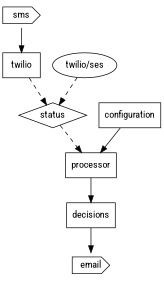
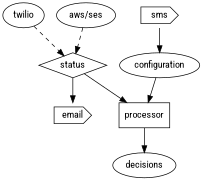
edge "sms" -> "twilio": now "sms" -> "configuration"
node "twilio": shape box -> ellipse
node "twilio/ses": label "twilio/ses" -> "aws/ses"
node "configuration": shape box -> ellipse
edge "status" -> "processor": style dashed -> solid
node "decisions": shape box -> ellipse
edge "decisions" -> "email": now "status" -> "email"
